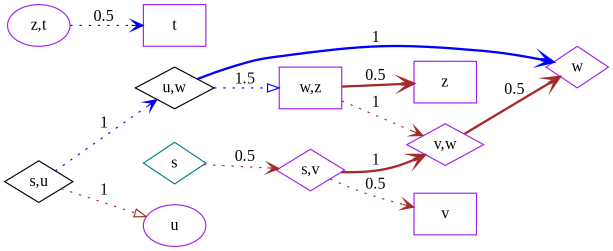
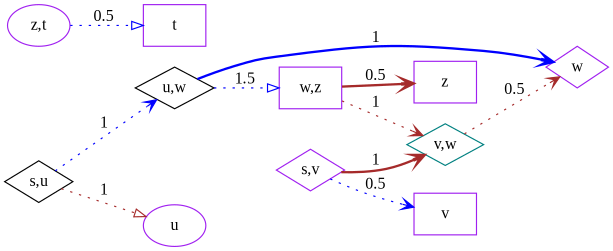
edge "z,t" -> "t": arrowhead vee -> onormal
edge "v,w" -> "w": style bold -> dotted
node "v,w": color purple -> teal
node "s": removed
edge "s,v" -> "v": color brown -> blue
